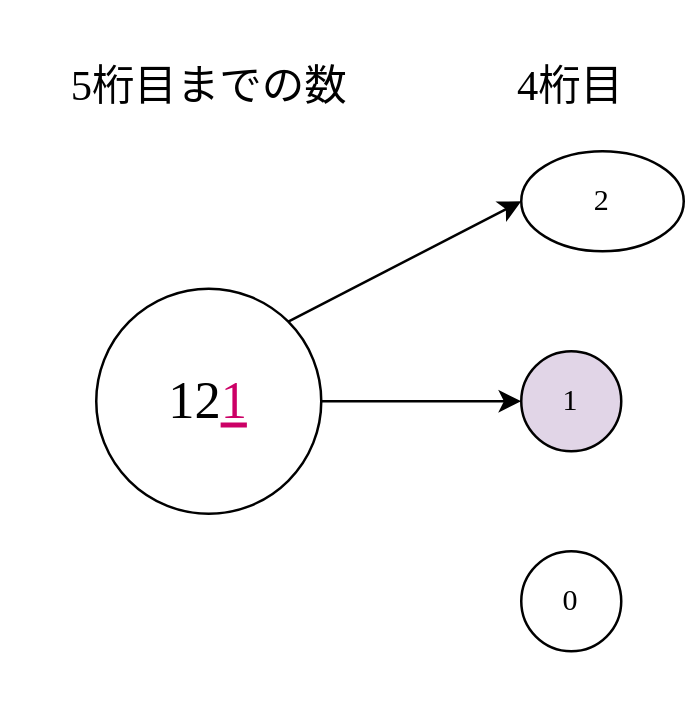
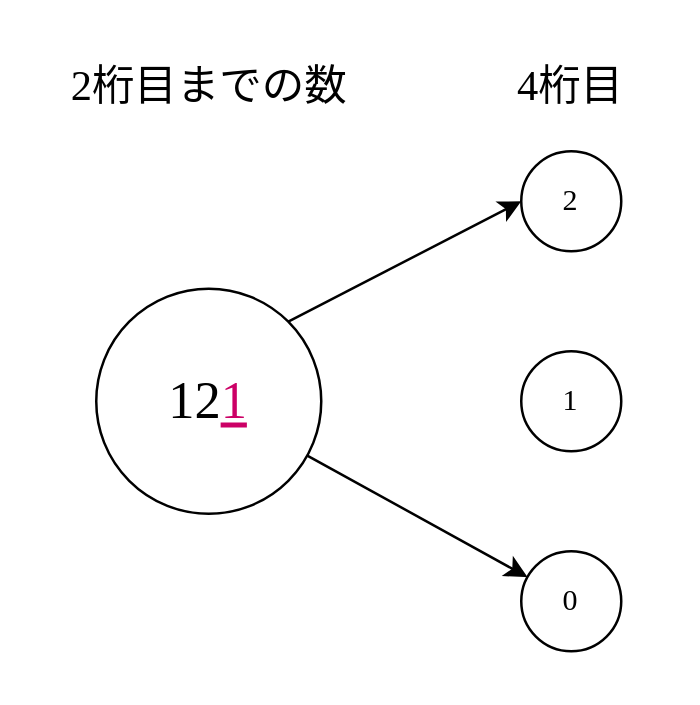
node "5桁目までの数": label "5桁目までの数" -> "2桁目までの数"
node "2": size 163x100 -> 100x100
edge "121" -> "1": now "121" -> "0"
node "1": fillcolor #e1d5e7 -> #ffffff
